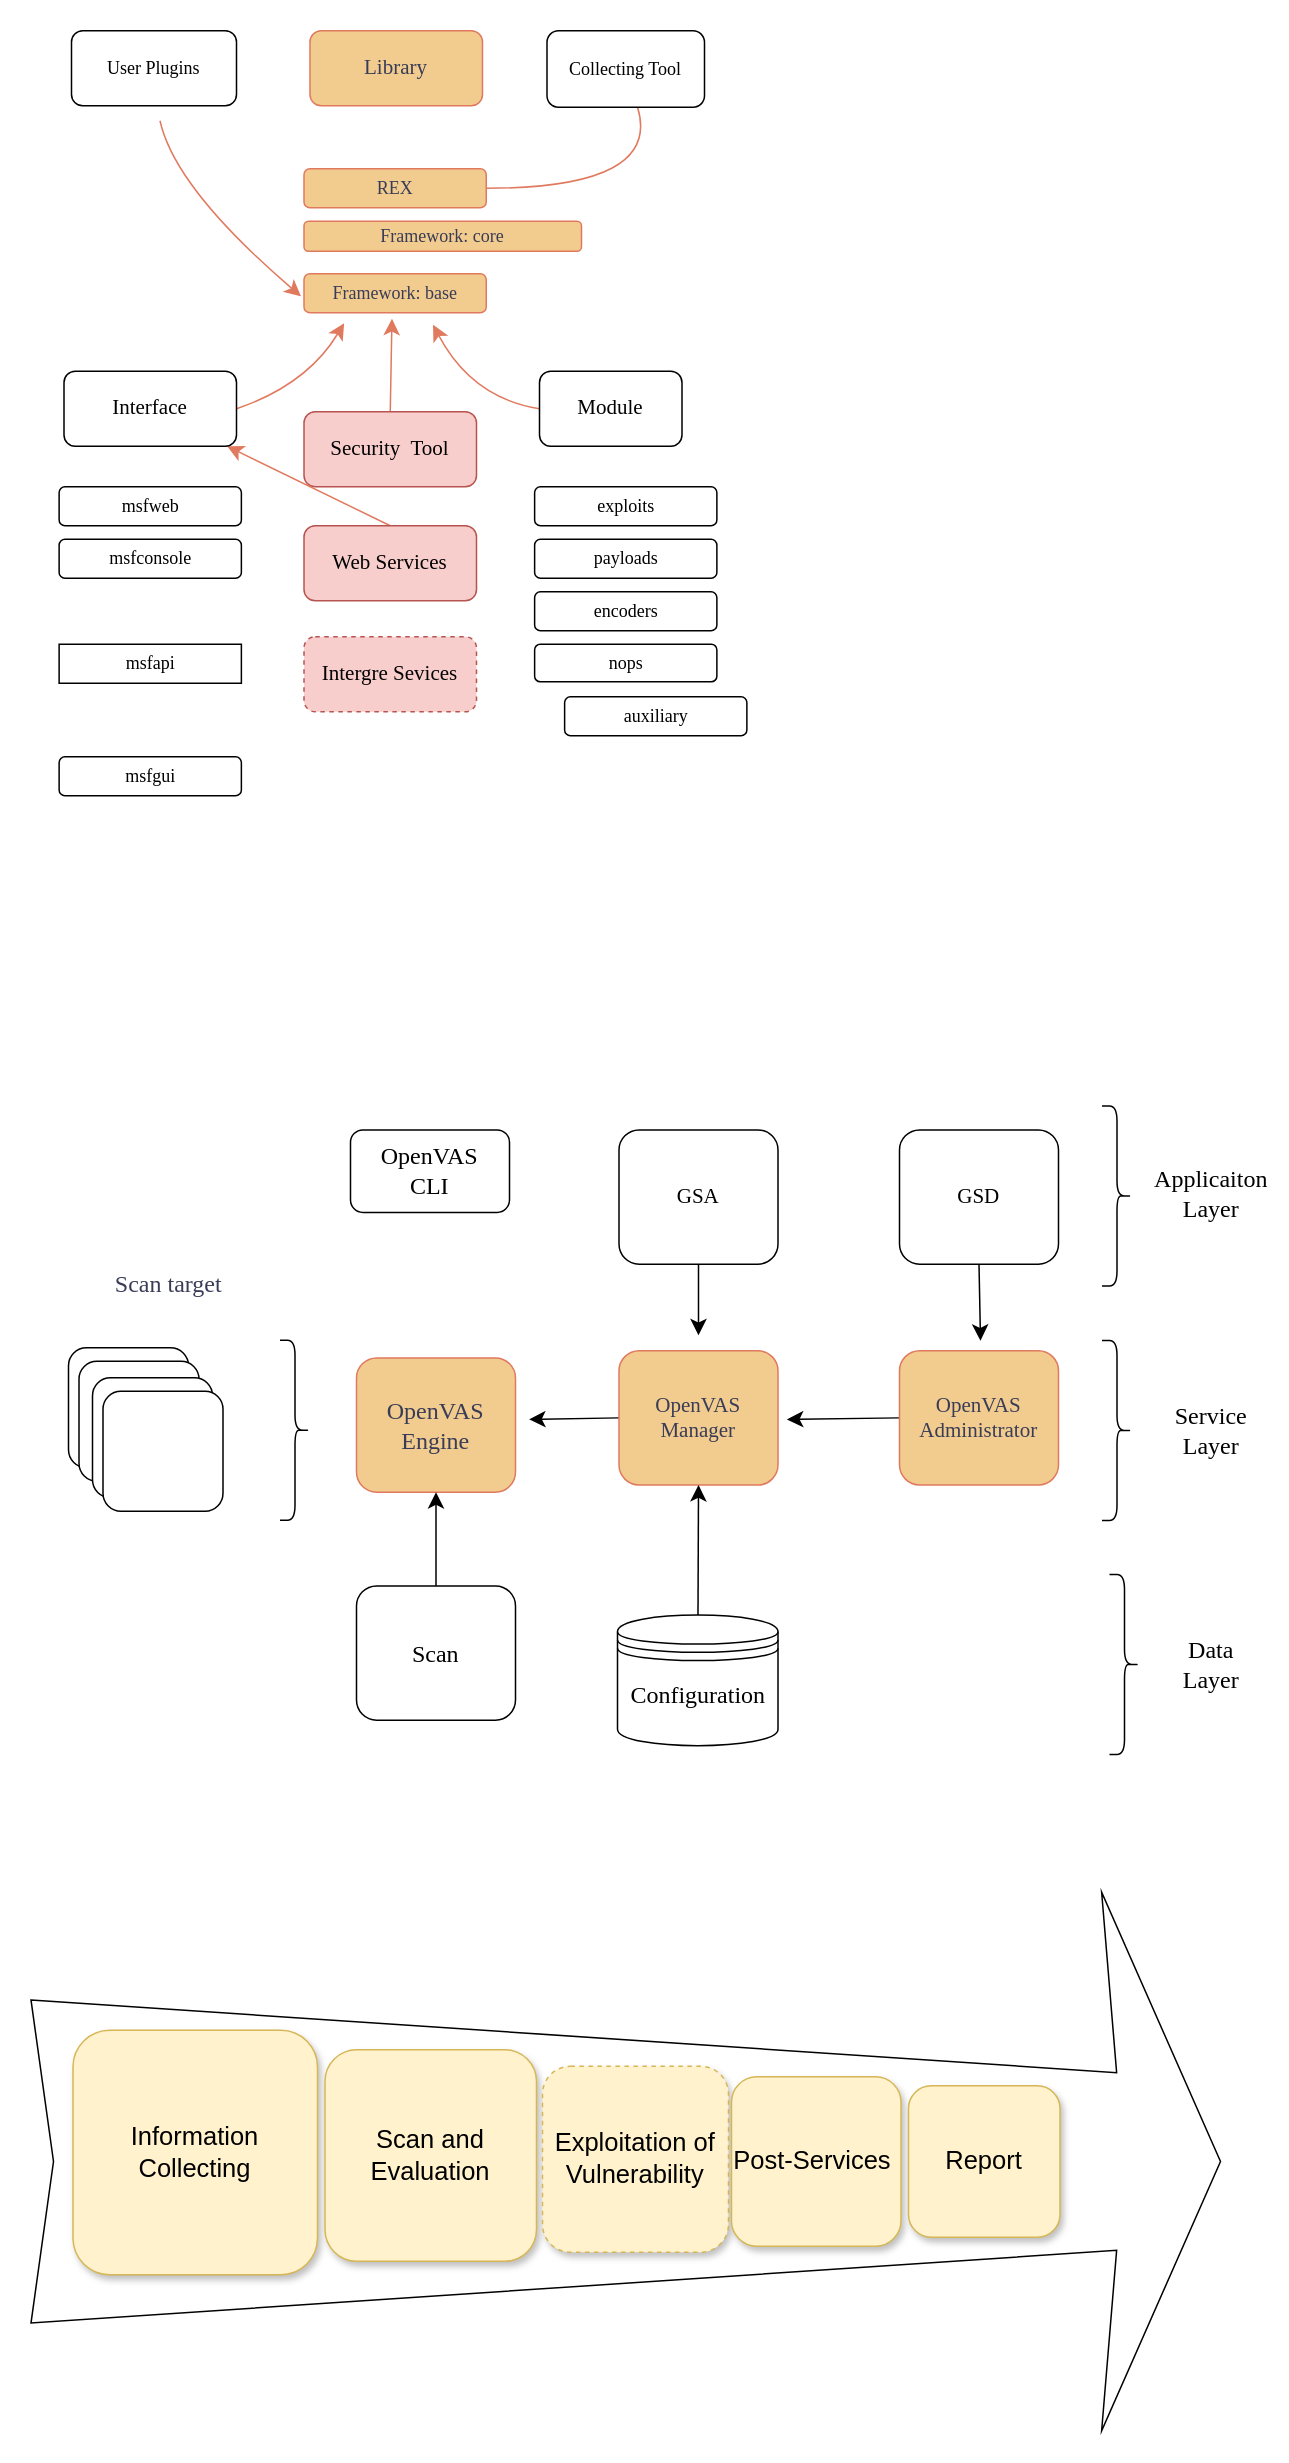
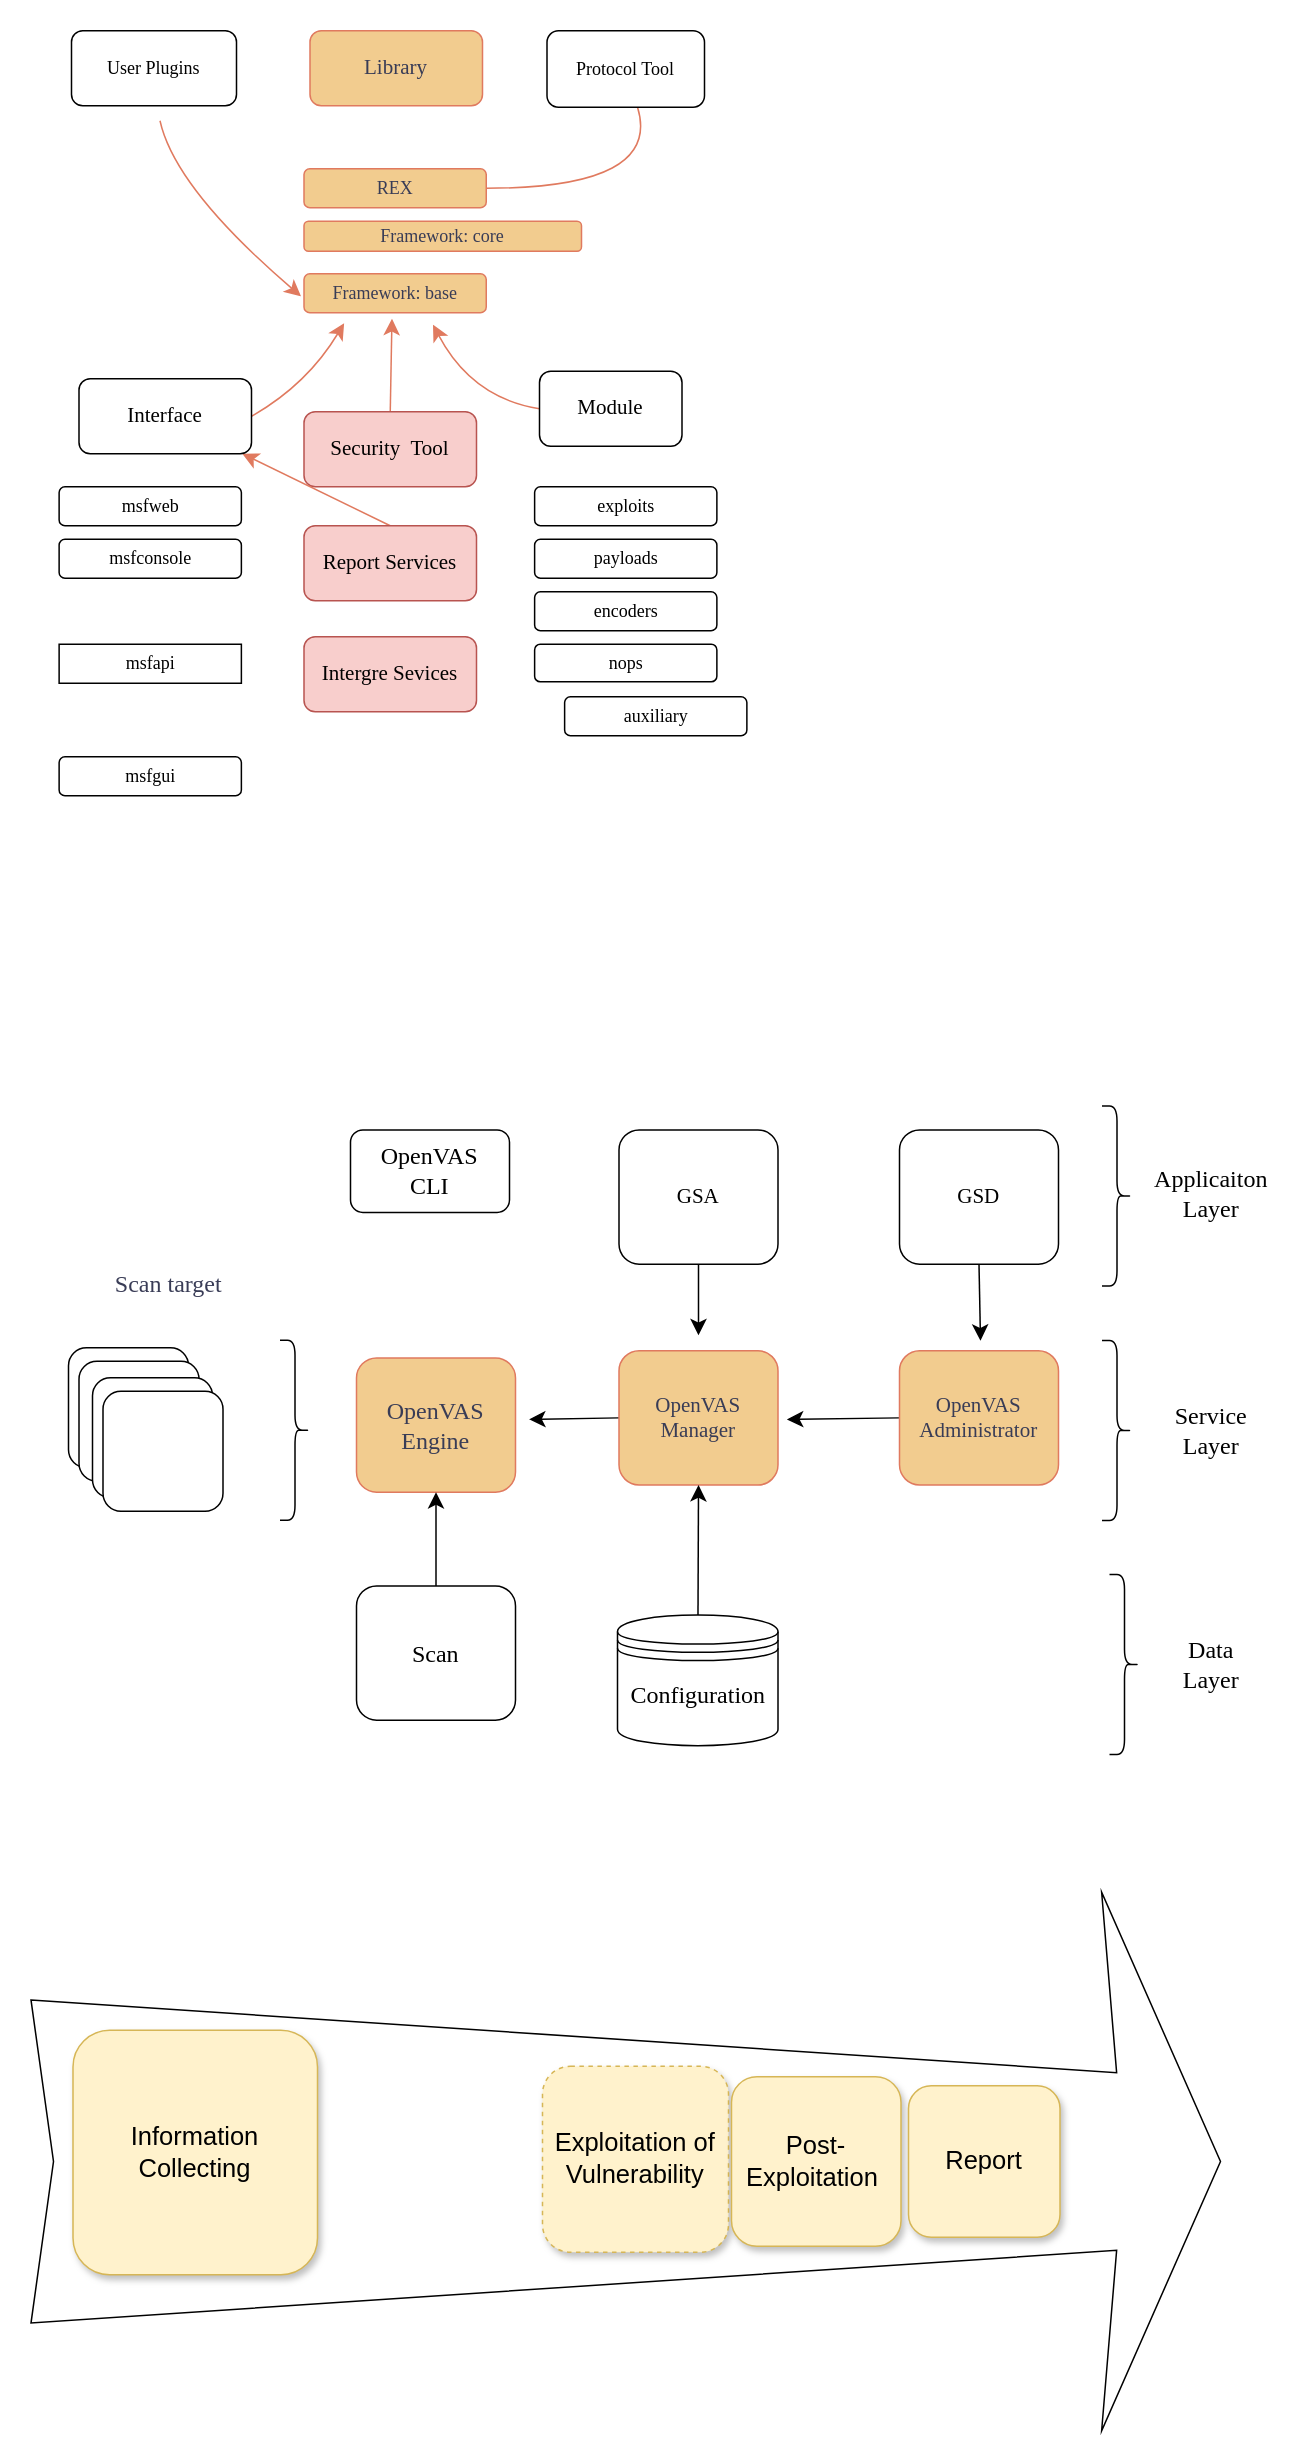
node "Collecting Tool": label "Collecting Tool" -> "Protocol Tool"
node "Interface": moved (150, 409) -> (165, 416)
node "Web Services": label "Web Services" -> "Report Services"
node "Intergre Sevices": style dashed -> solid
node "Scan and Evaluation": removed
node "Post-Services": label "Post-Services" -> "Post-Exploitation"
